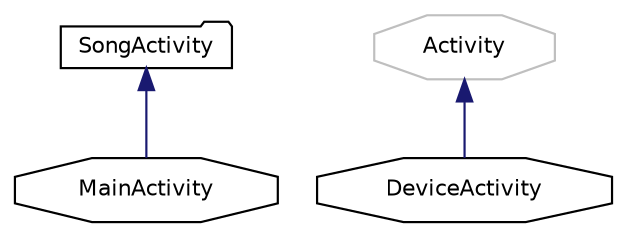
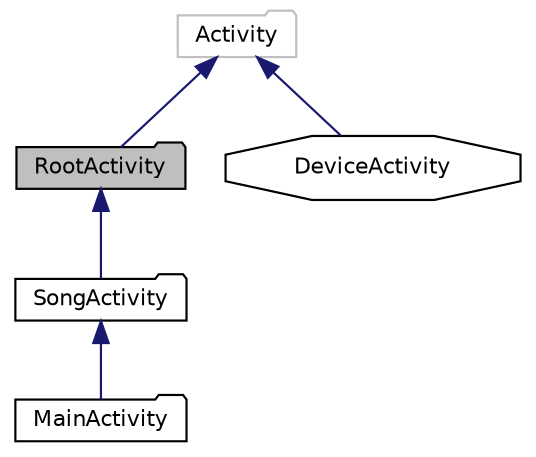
node "Activity": shape octagon -> folder
node "RootActivity": added
node "MainActivity": shape octagon -> folder
